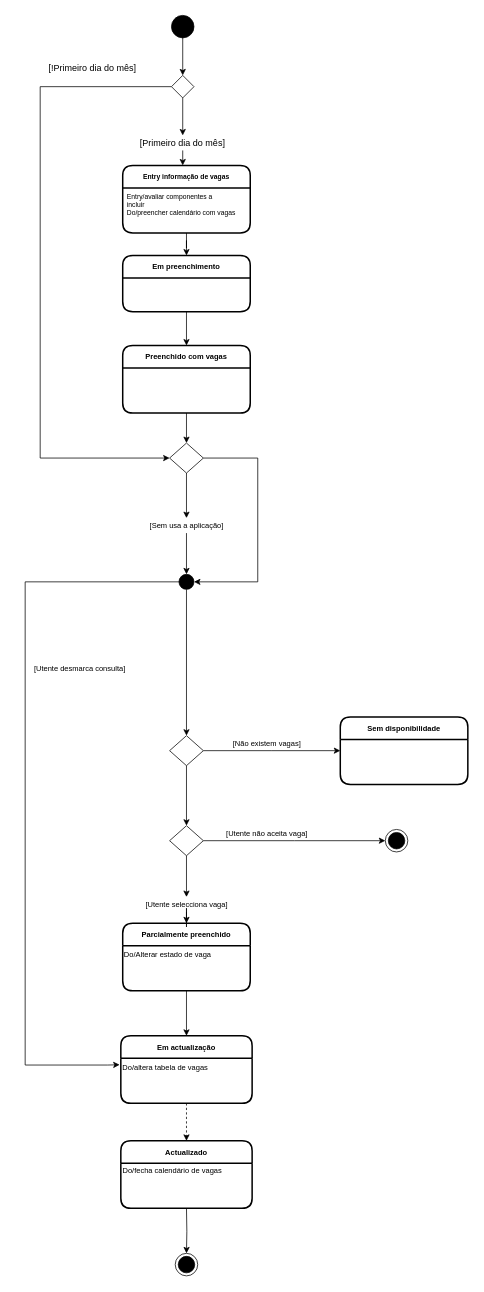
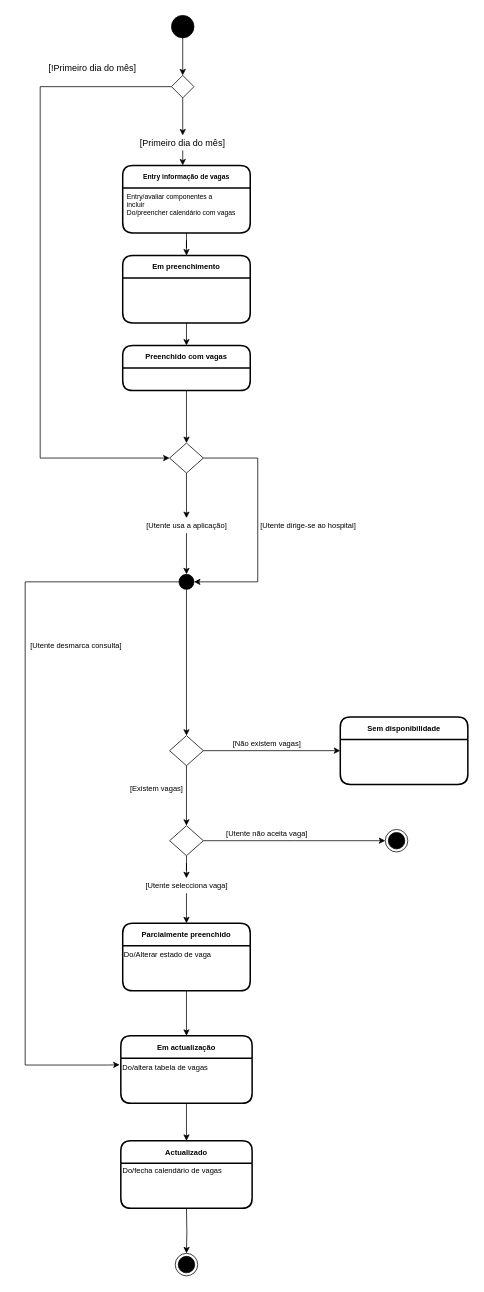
node "Em preenchimento": size 128x56 -> 128x68
node "Preenchido com vagas": size 128x68 -> 128x45
node "[Sem usa a aplicação]": label "[Sem usa a aplicação]" -> "[Utente usa a aplicação]"
node "[Utente dirige-se ao hospital]": added
node "[Utente desmarca consulta]": moved (80, 668) -> (76, 645)
node "[Existem vagas]": added
node "[Utente selecciona vaga]": moved (186, 904) -> (186, 885)
edge "Em actualização" -> "Actualizado": style dashed -> solid
